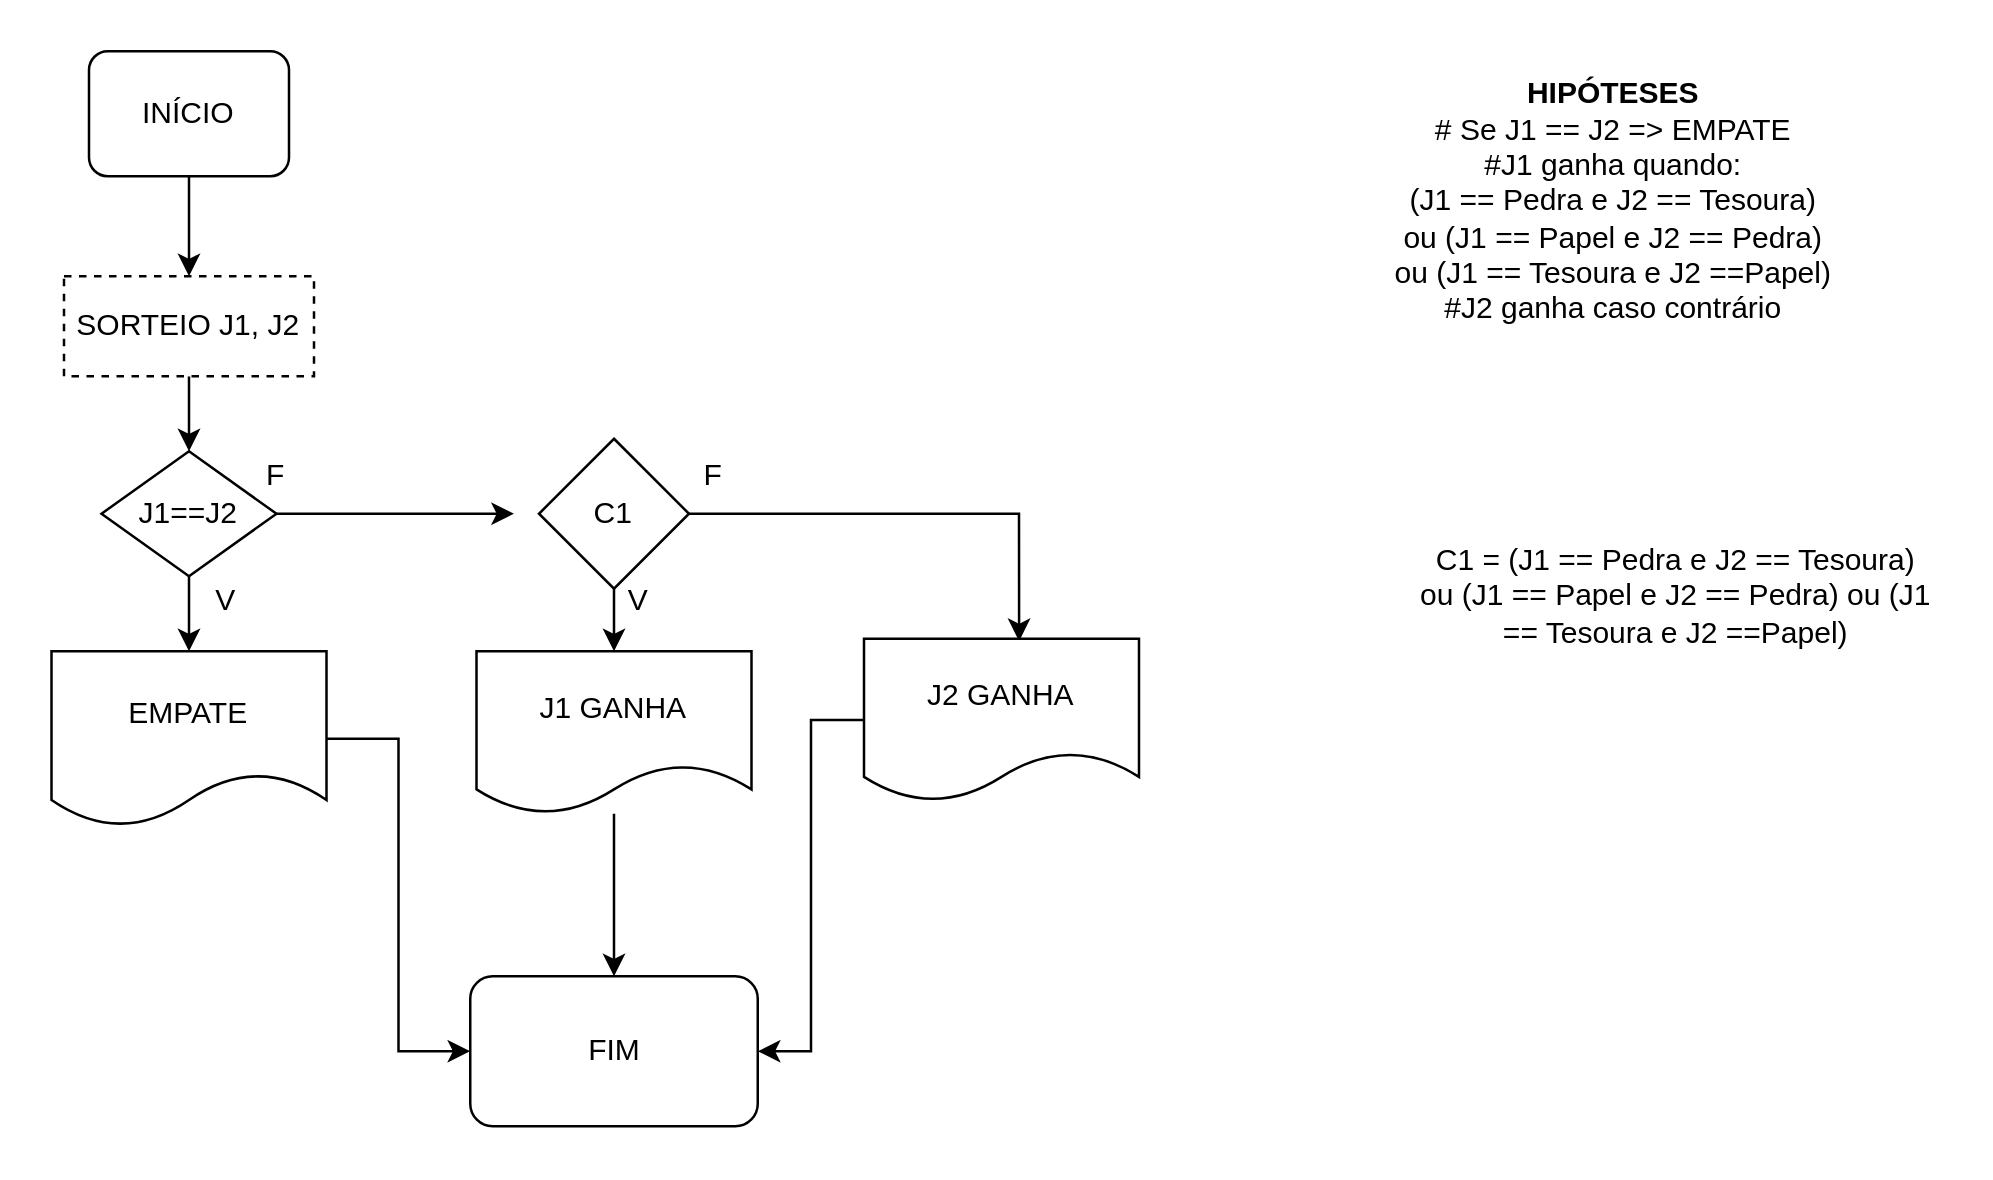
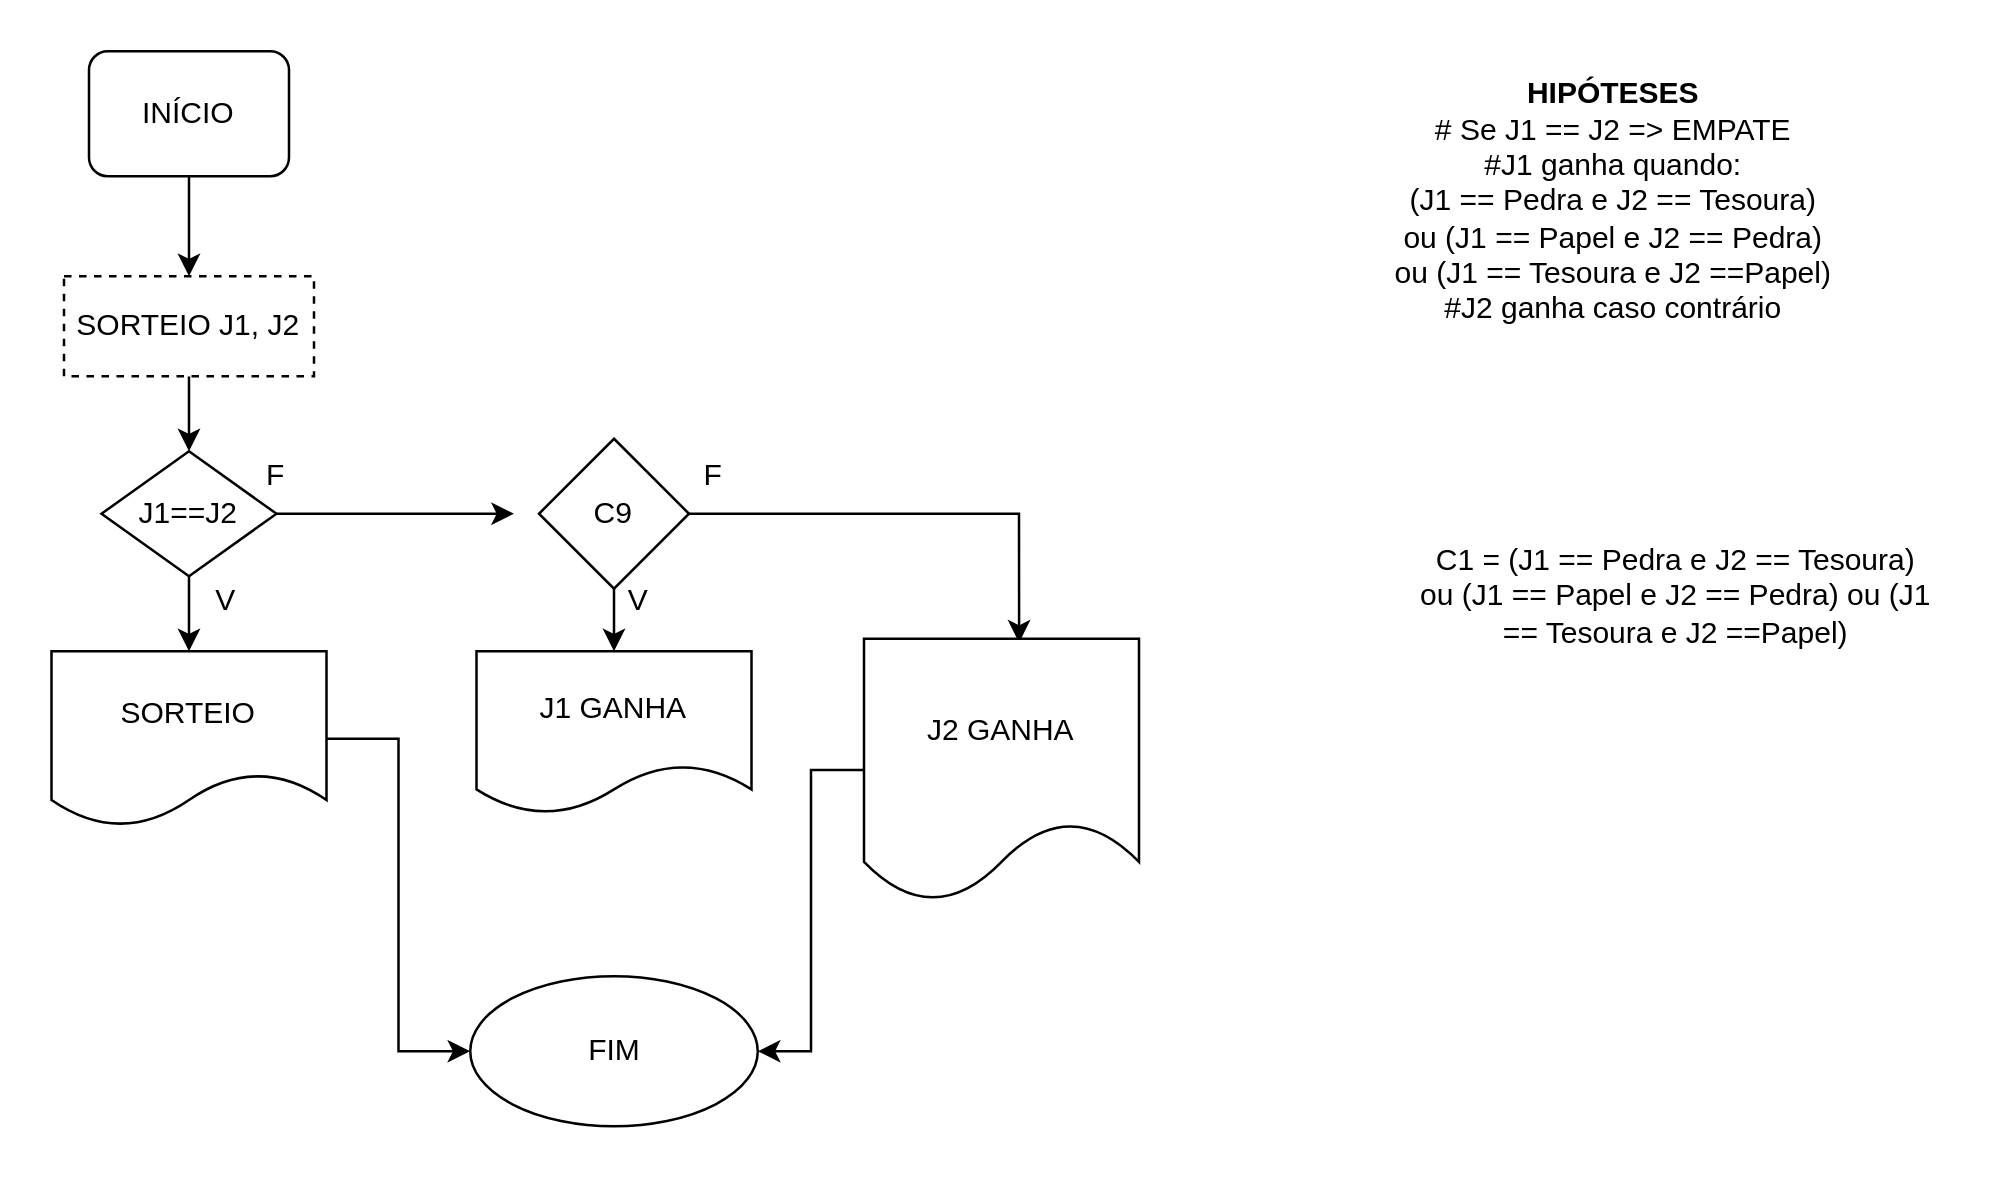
node "C1": label "C1" -> "C9"
node "EMPATE": label "EMPATE" -> "SORTEIO"
node "J2 GANHA": size 275x163 -> 275x263
edge "J1 GANHA" -> "FIM": removed
node "FIM": shape rounded rectangle -> ellipse
